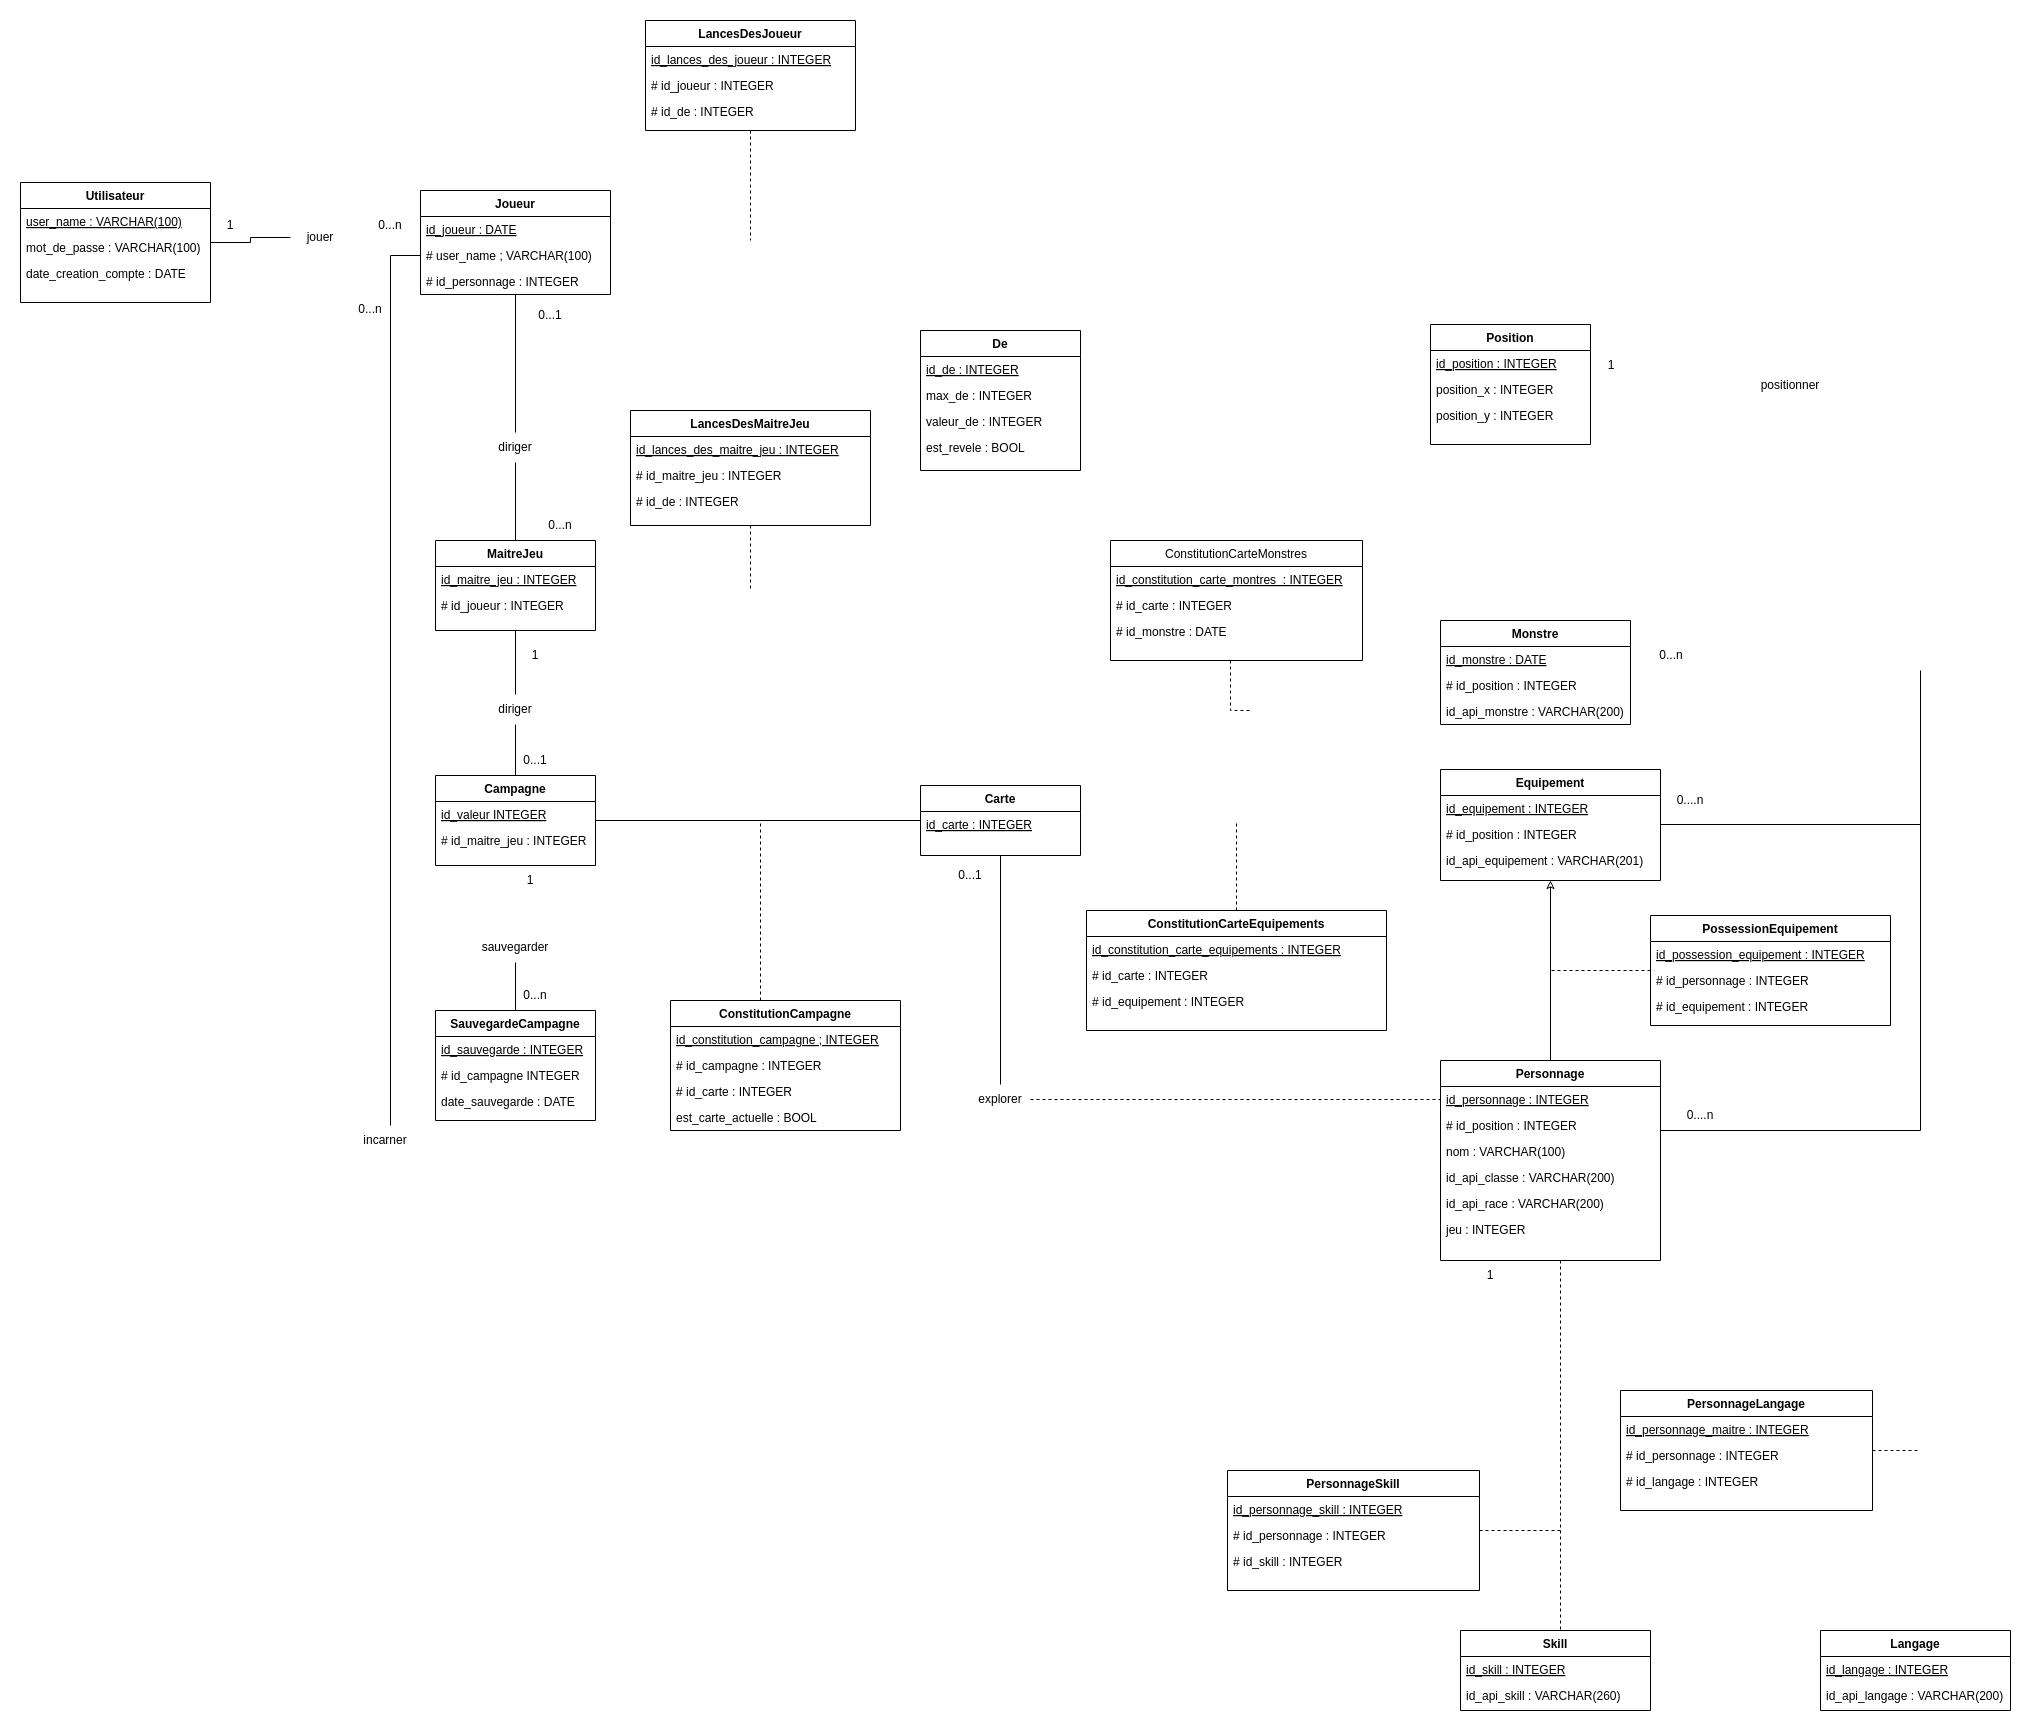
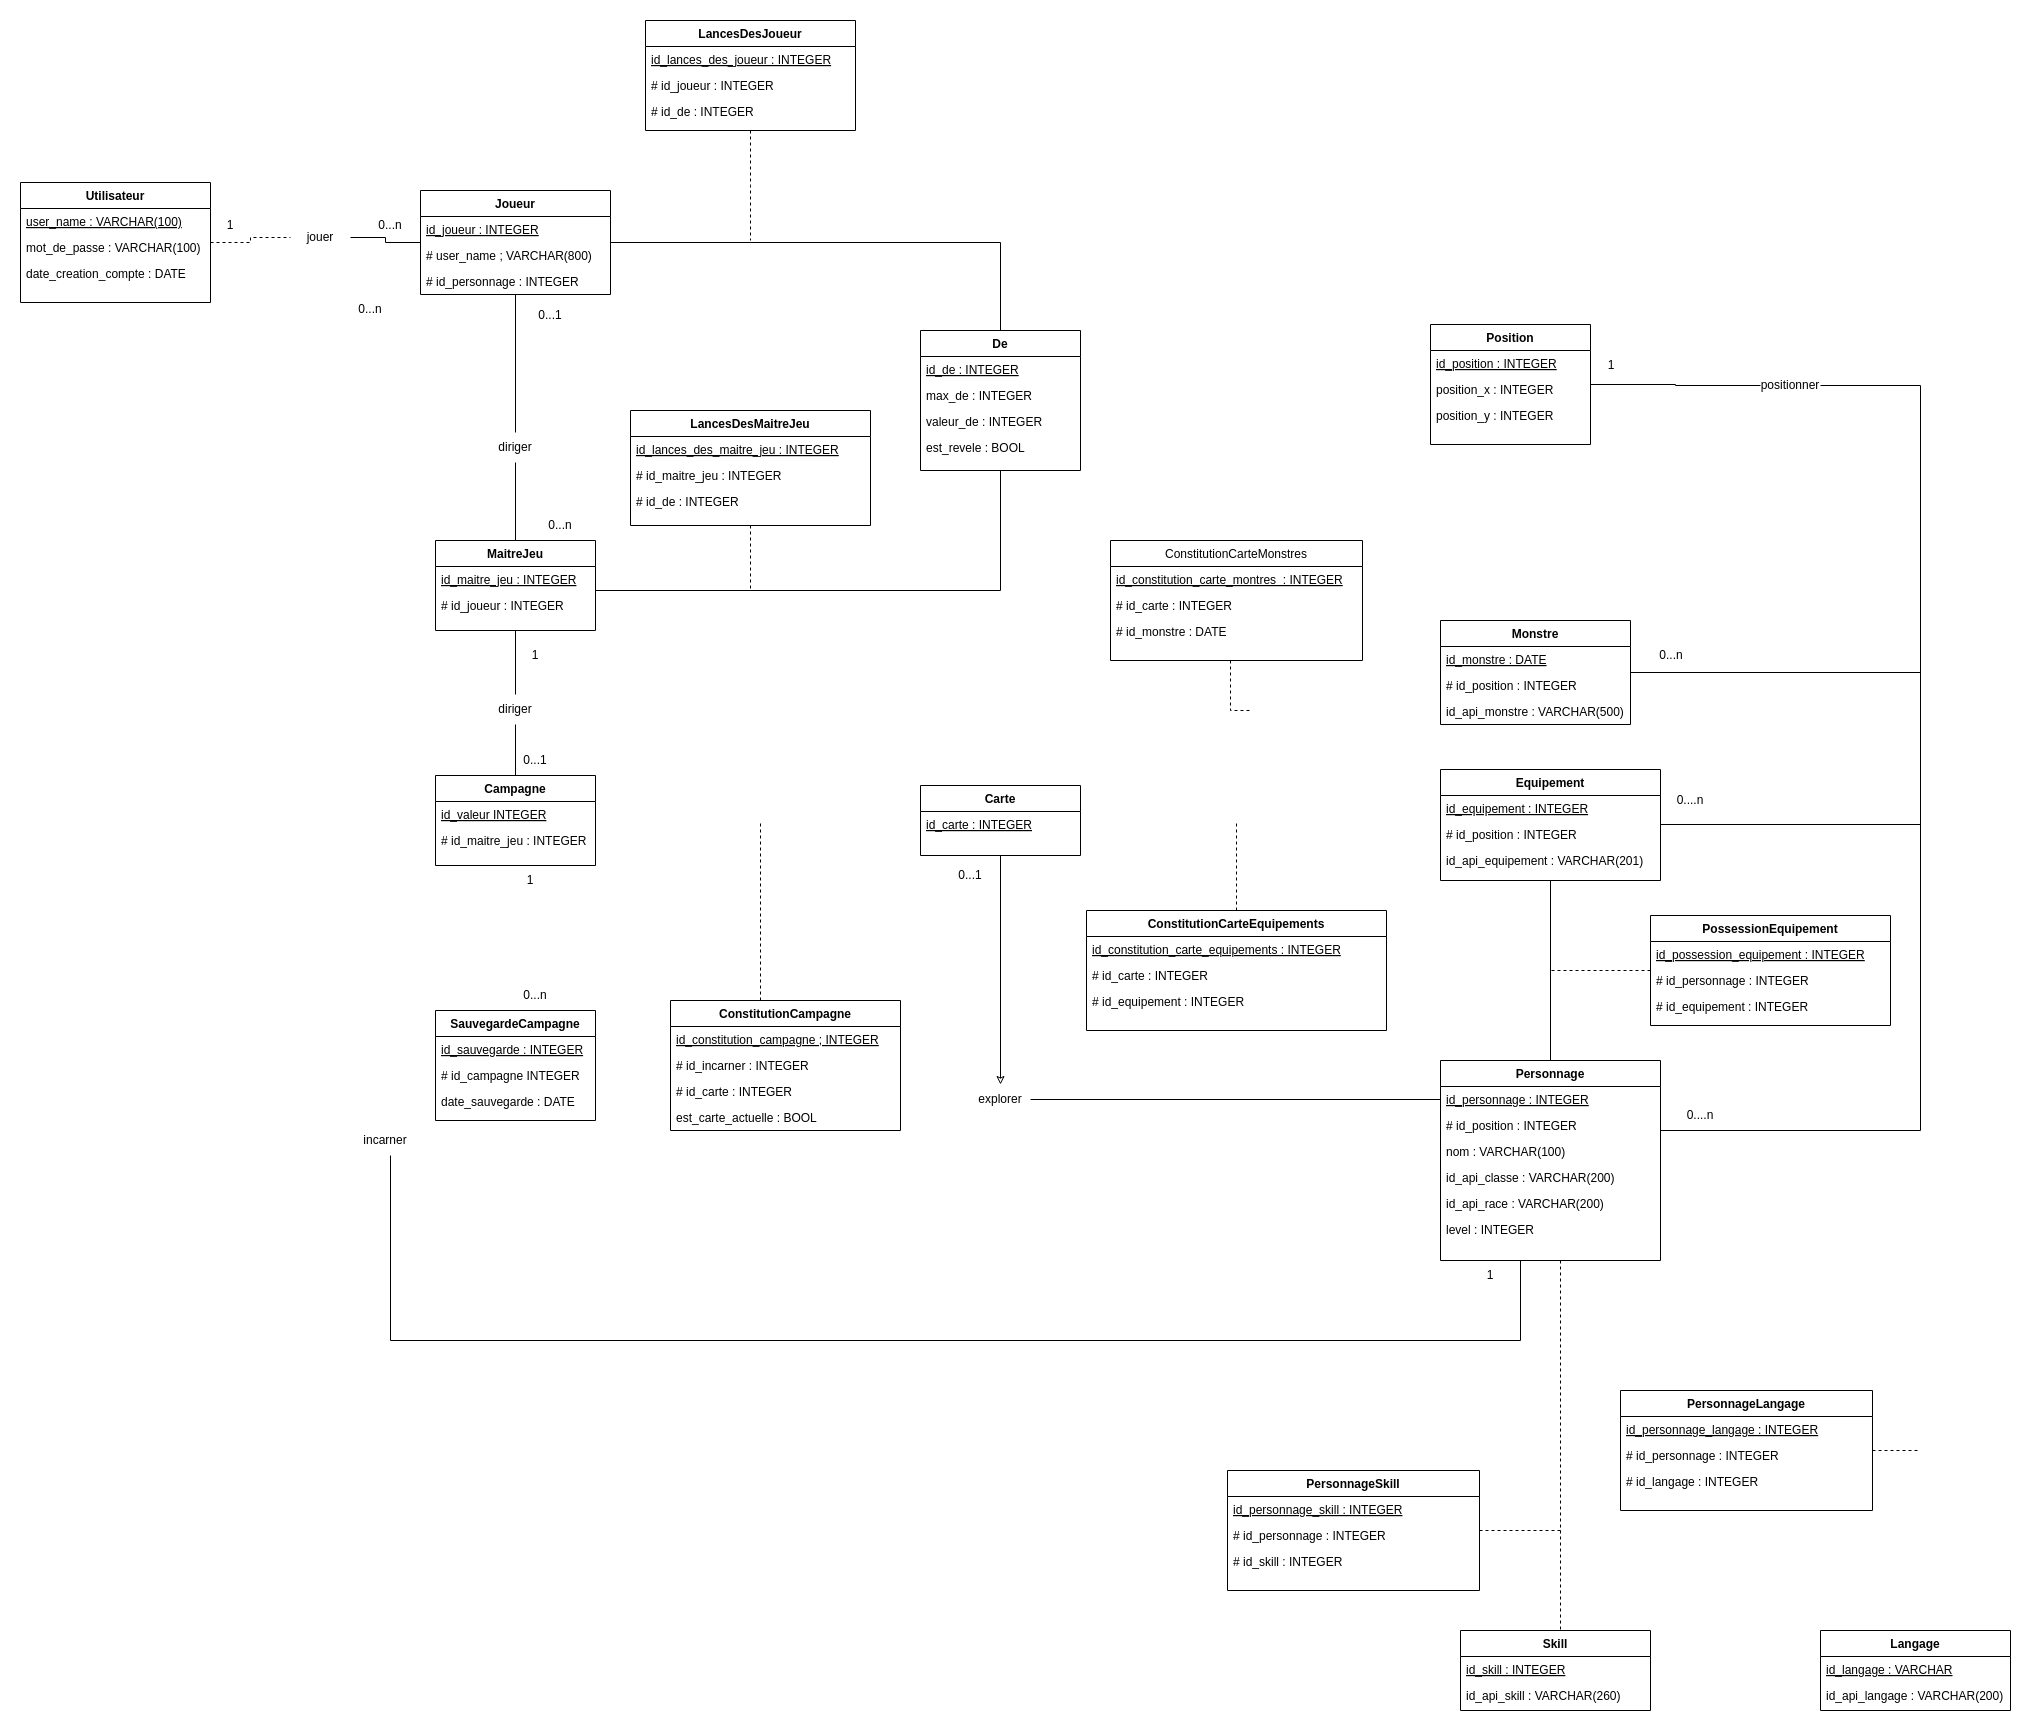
node "id_joueur : DATE": label "id_joueur : DATE" -> "id_joueur : INTEGER"
edge "jouer" -- "Joueur": added
edge "jouer" -- "Utilisateur": style solid -> dashed
edge "Joueur" -- "De": added
node "# user_name ; VARCHAR(100)": label "# user_name ; VARCHAR(100)" -> "# user_name ; VARCHAR(800)"
edge "Position" -- "positionner": added
edge "De" -- "MaitreJeu": added
edge "positionner" -- "Monstre": added
edge "Joueur" -- "incarner": removed
node "id_api_monstre : VARCHAR(200)": label "id_api_monstre : VARCHAR(200)" -> "id_api_monstre : VARCHAR(500)"
edge "Campagne" -- "Carte": removed
edge "Personnage" -> "Equipement": arrowhead classic -> none
node "sauvegarder": removed
edge "sauvegarder" -- "SauvegardeCampagne": removed
node "# id_campagne : INTEGER": label "# id_campagne : INTEGER" -> "# id_incarner : INTEGER"
edge "Carte" -- "explorer": arrowhead none -> classic
edge "explorer" -- "Personnage": style dashed -> solid
node "jeu : INTEGER": label "jeu : INTEGER" -> "level : INTEGER"
edge "incarner" -- "Personnage": added
node "id_personnage_maitre : INTEGER": label "id_personnage_maitre : INTEGER" -> "id_personnage_langage : INTEGER"
node "id_langage : INTEGER": label "id_langage : INTEGER" -> "id_langage : VARCHAR"
